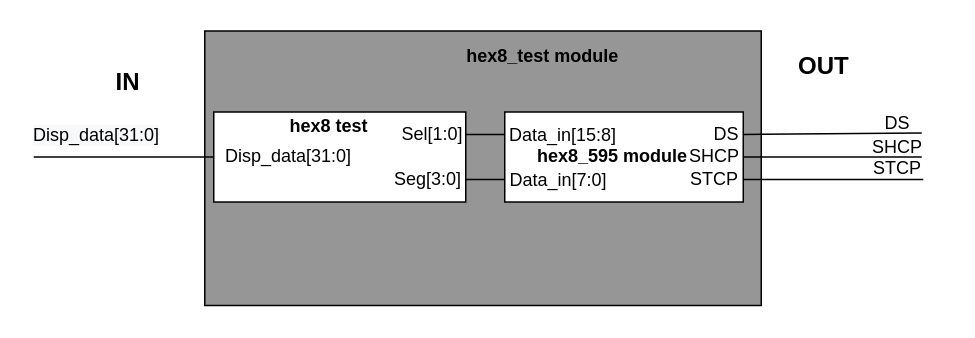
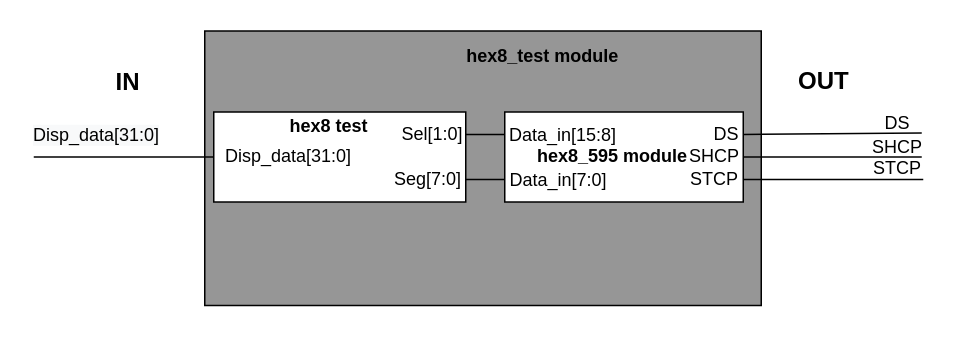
node "OUT": moved (823, 66) -> (823, 81)
node "Seg[3:0]": label "Seg[3:0]" -> "Seg[7:0]"
